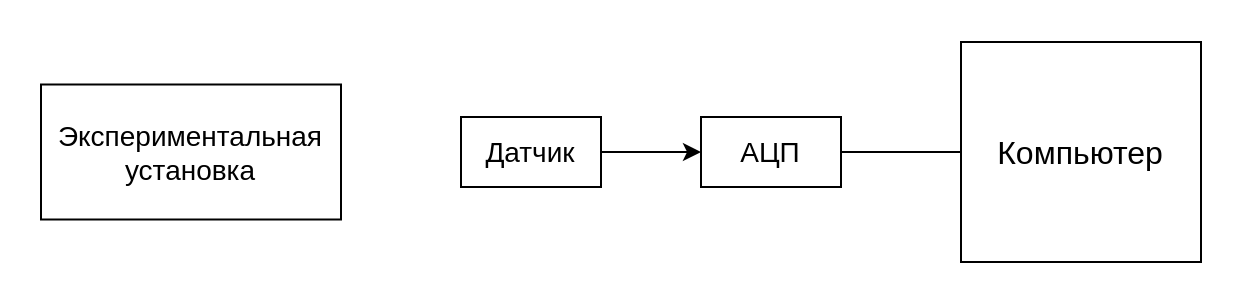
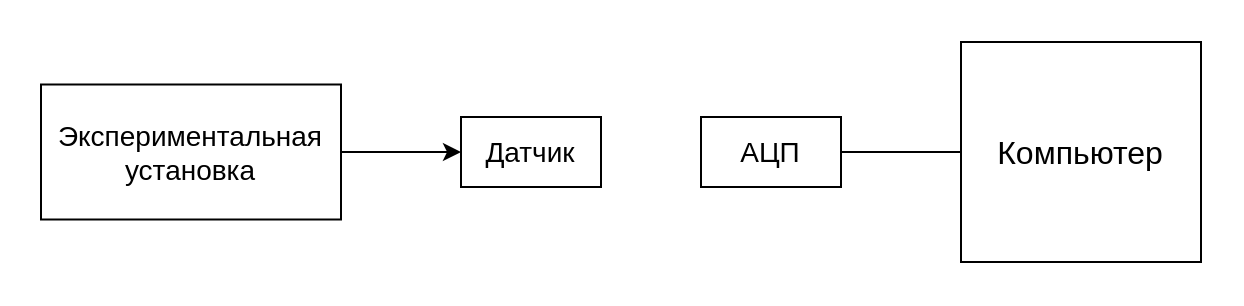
edge "Экспериментальная установка" -> "Датчик": added
edge "Датчик" -> "АЦП": removed
